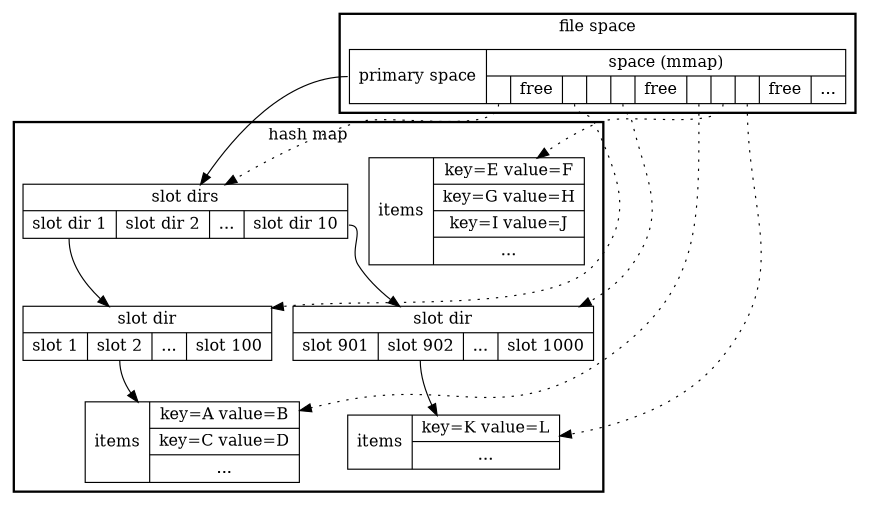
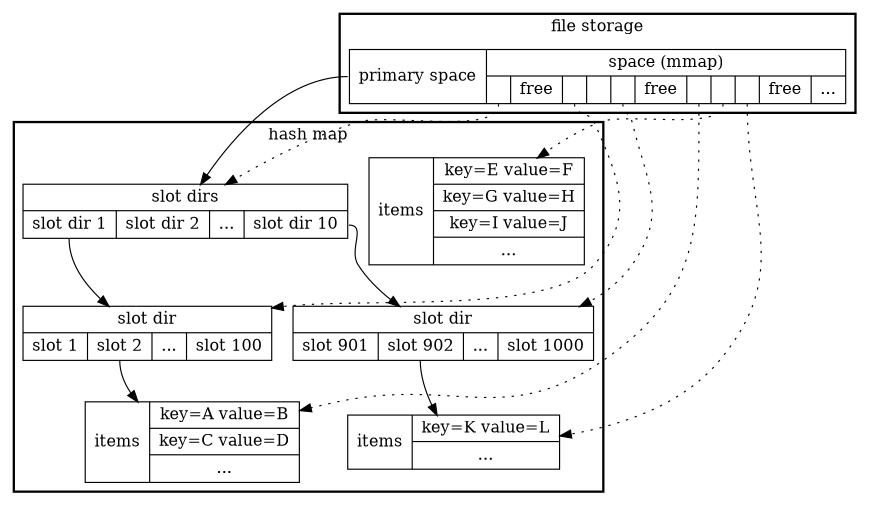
cluster "file space": label "file space" -> "file storage"
